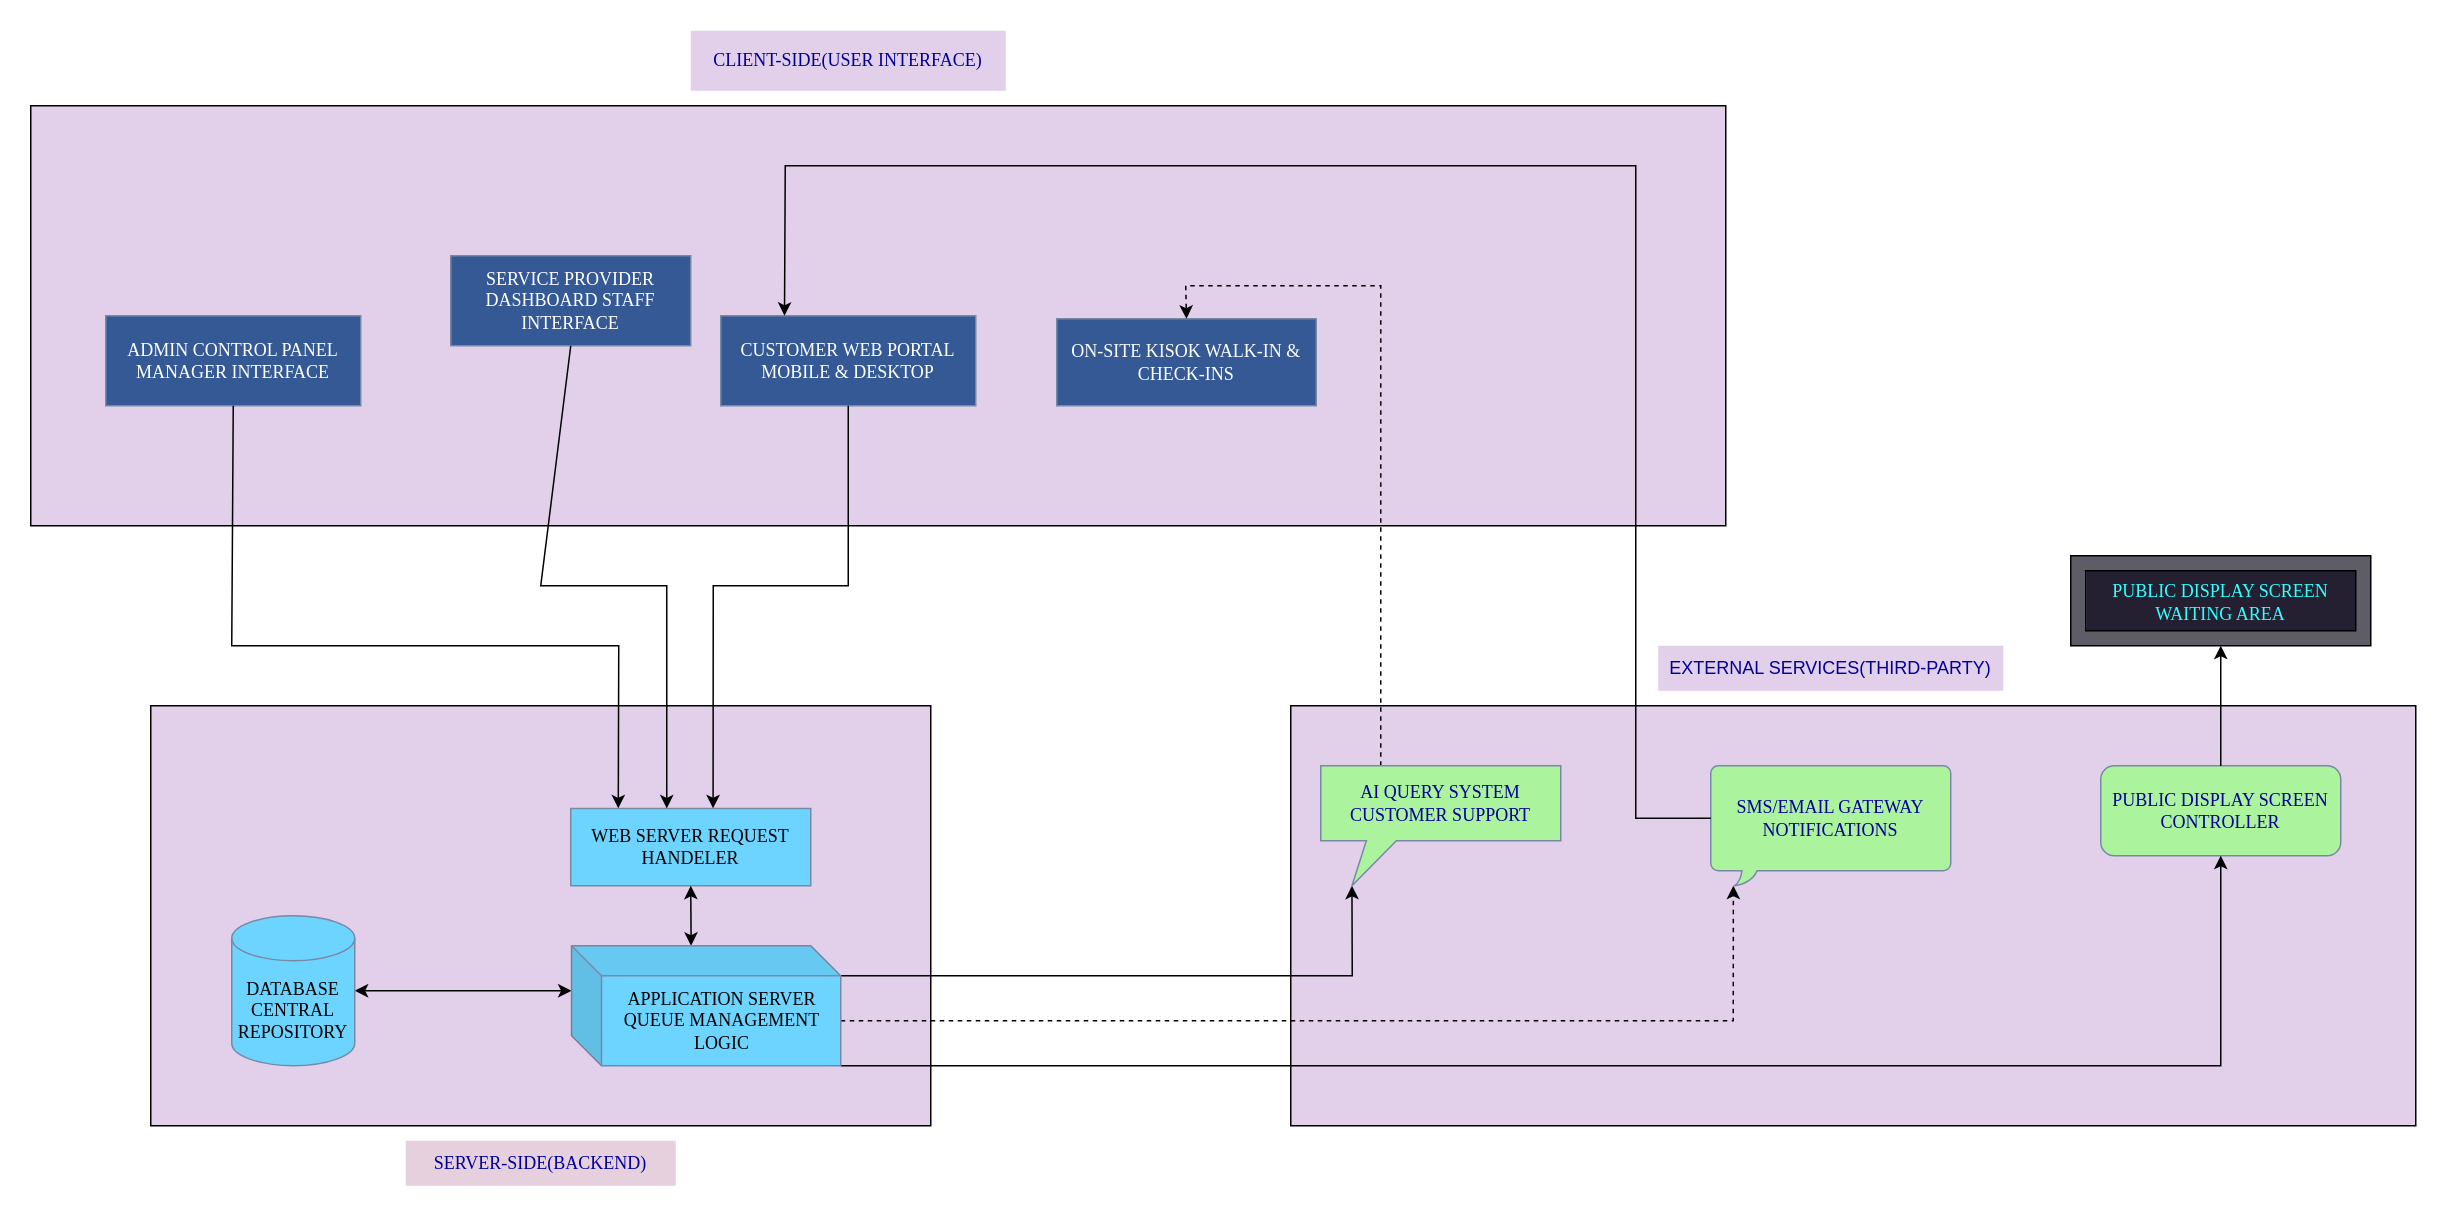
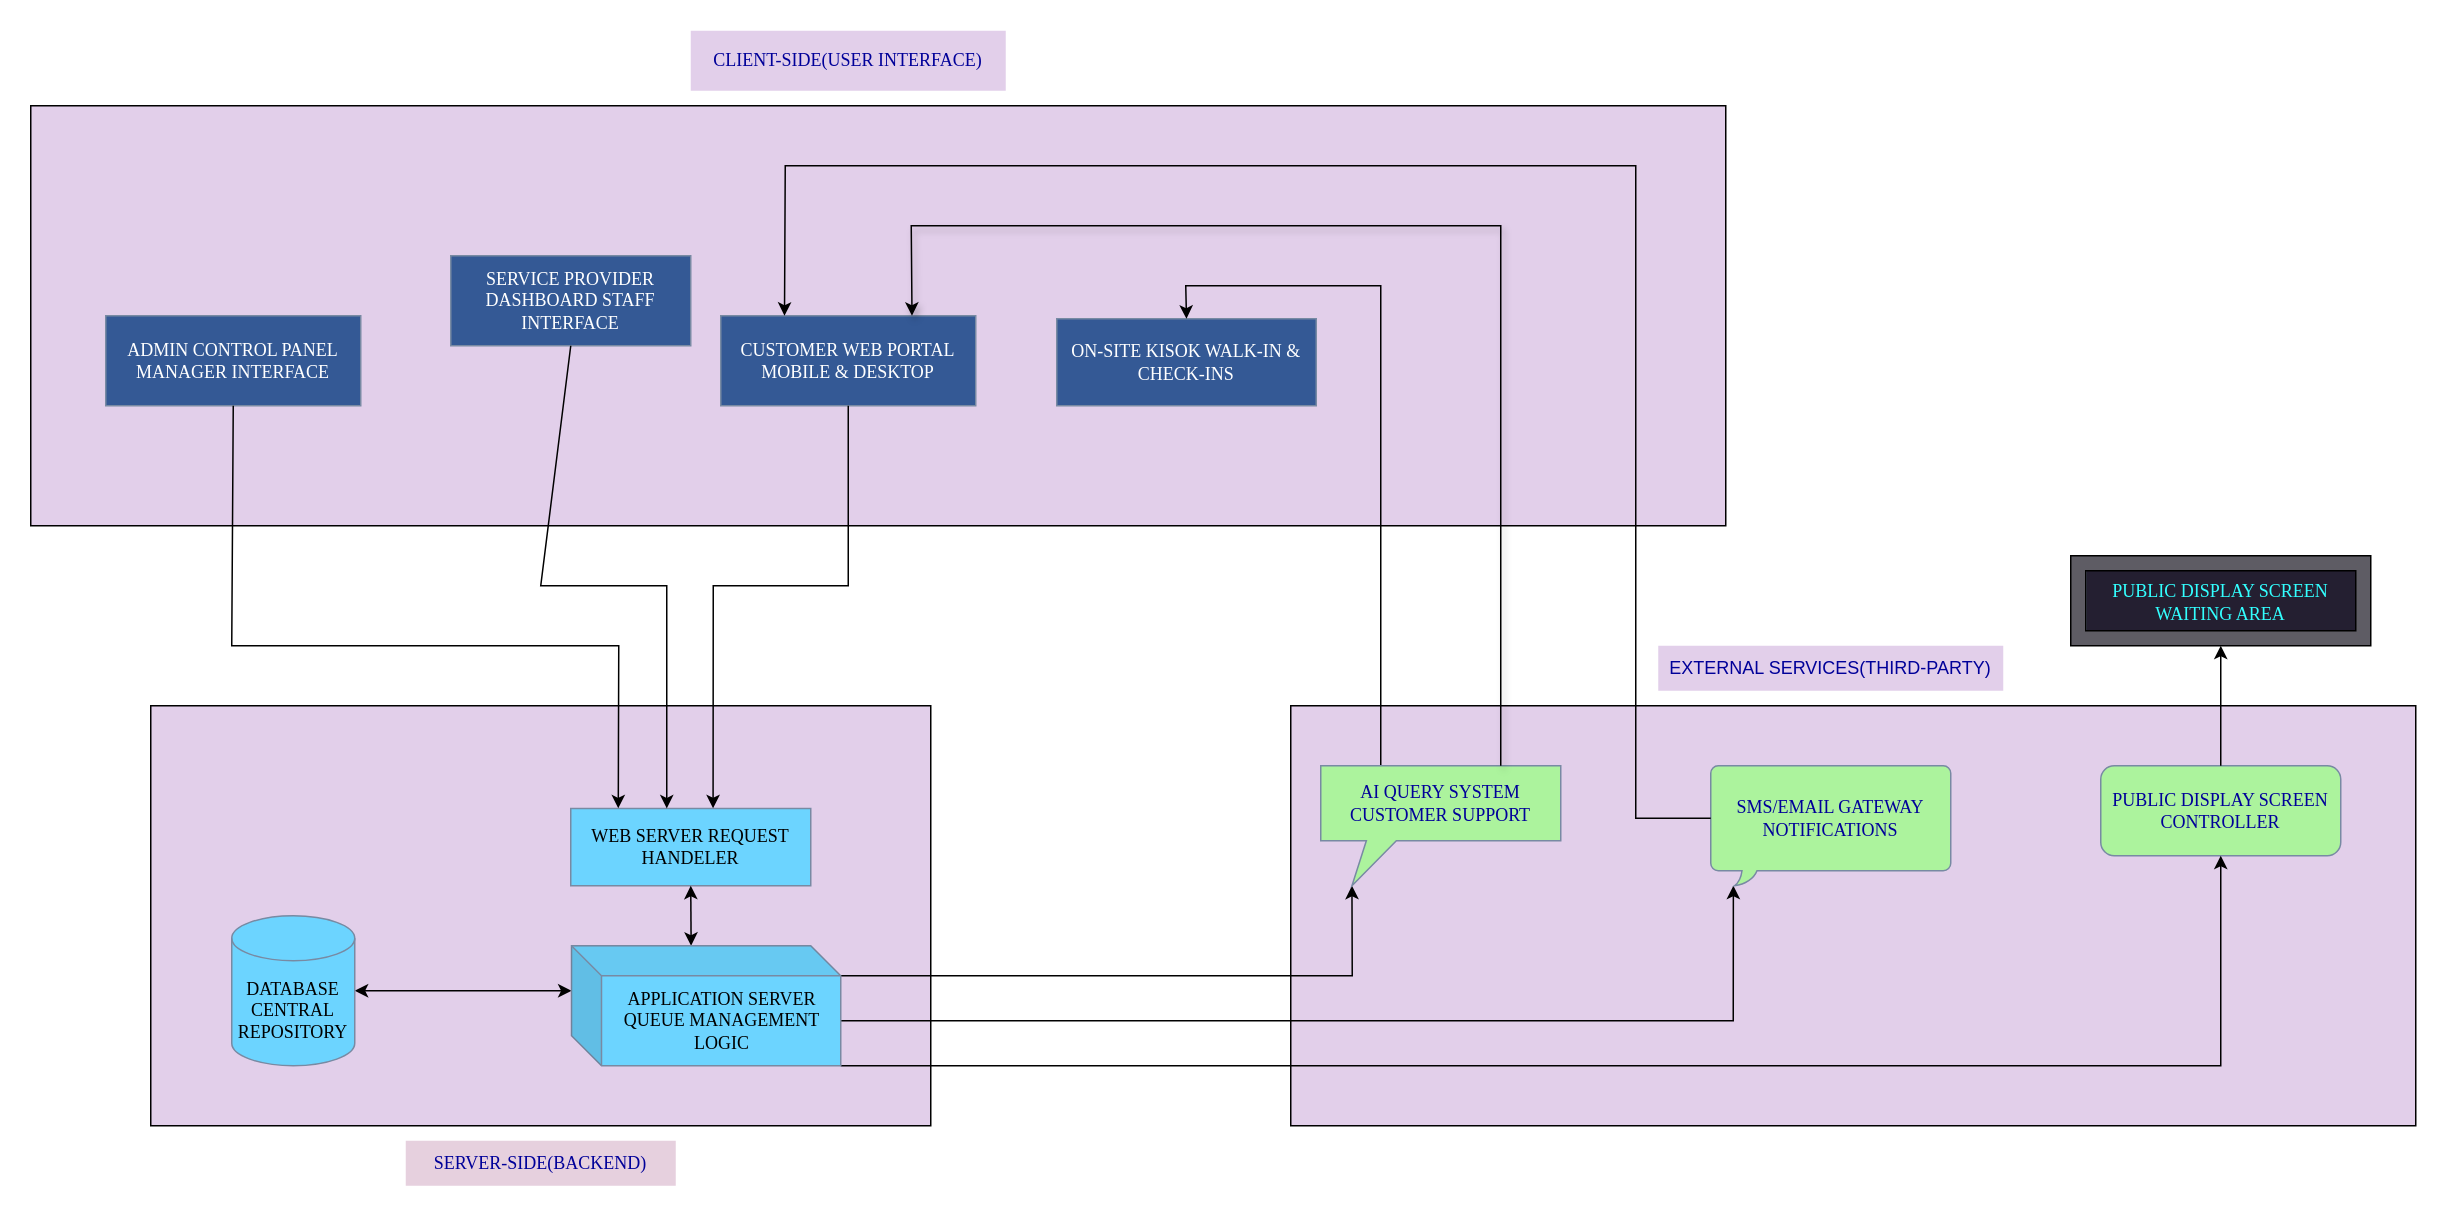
edge "AI QUERY SYSTEM CUSTOMER SUPPORT" -> "CUSTOMER WEB PORTAL MOBILE & DESKTOP": added
edge "AI QUERY SYSTEM CUSTOMER SUPPORT" -> "ON-SITE KISOK WALK-IN & CHECK-INS": style dashed -> solid
edge "APPLICATION SERVER QUEUE MANAGEMENT LOGIC" -> "SMS/EMAIL GATEWAY NOTIFICATIONS": style dashed -> solid
